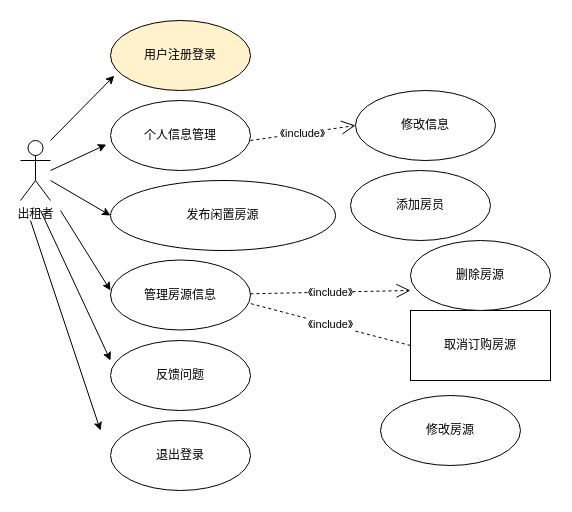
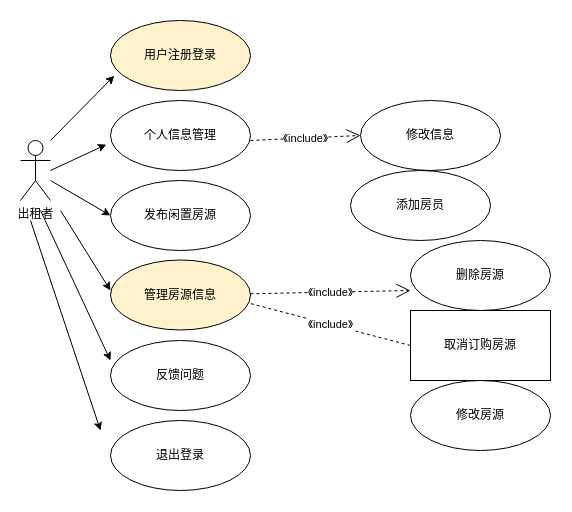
node "修改信息": moved (426, 126) -> (431, 136)
node "发布闲置房源": size 225x70 -> 140x70
node "管理房源信息": fillcolor #ffffff -> #fff2cc
node "修改房源": moved (451, 431) -> (481, 416)
